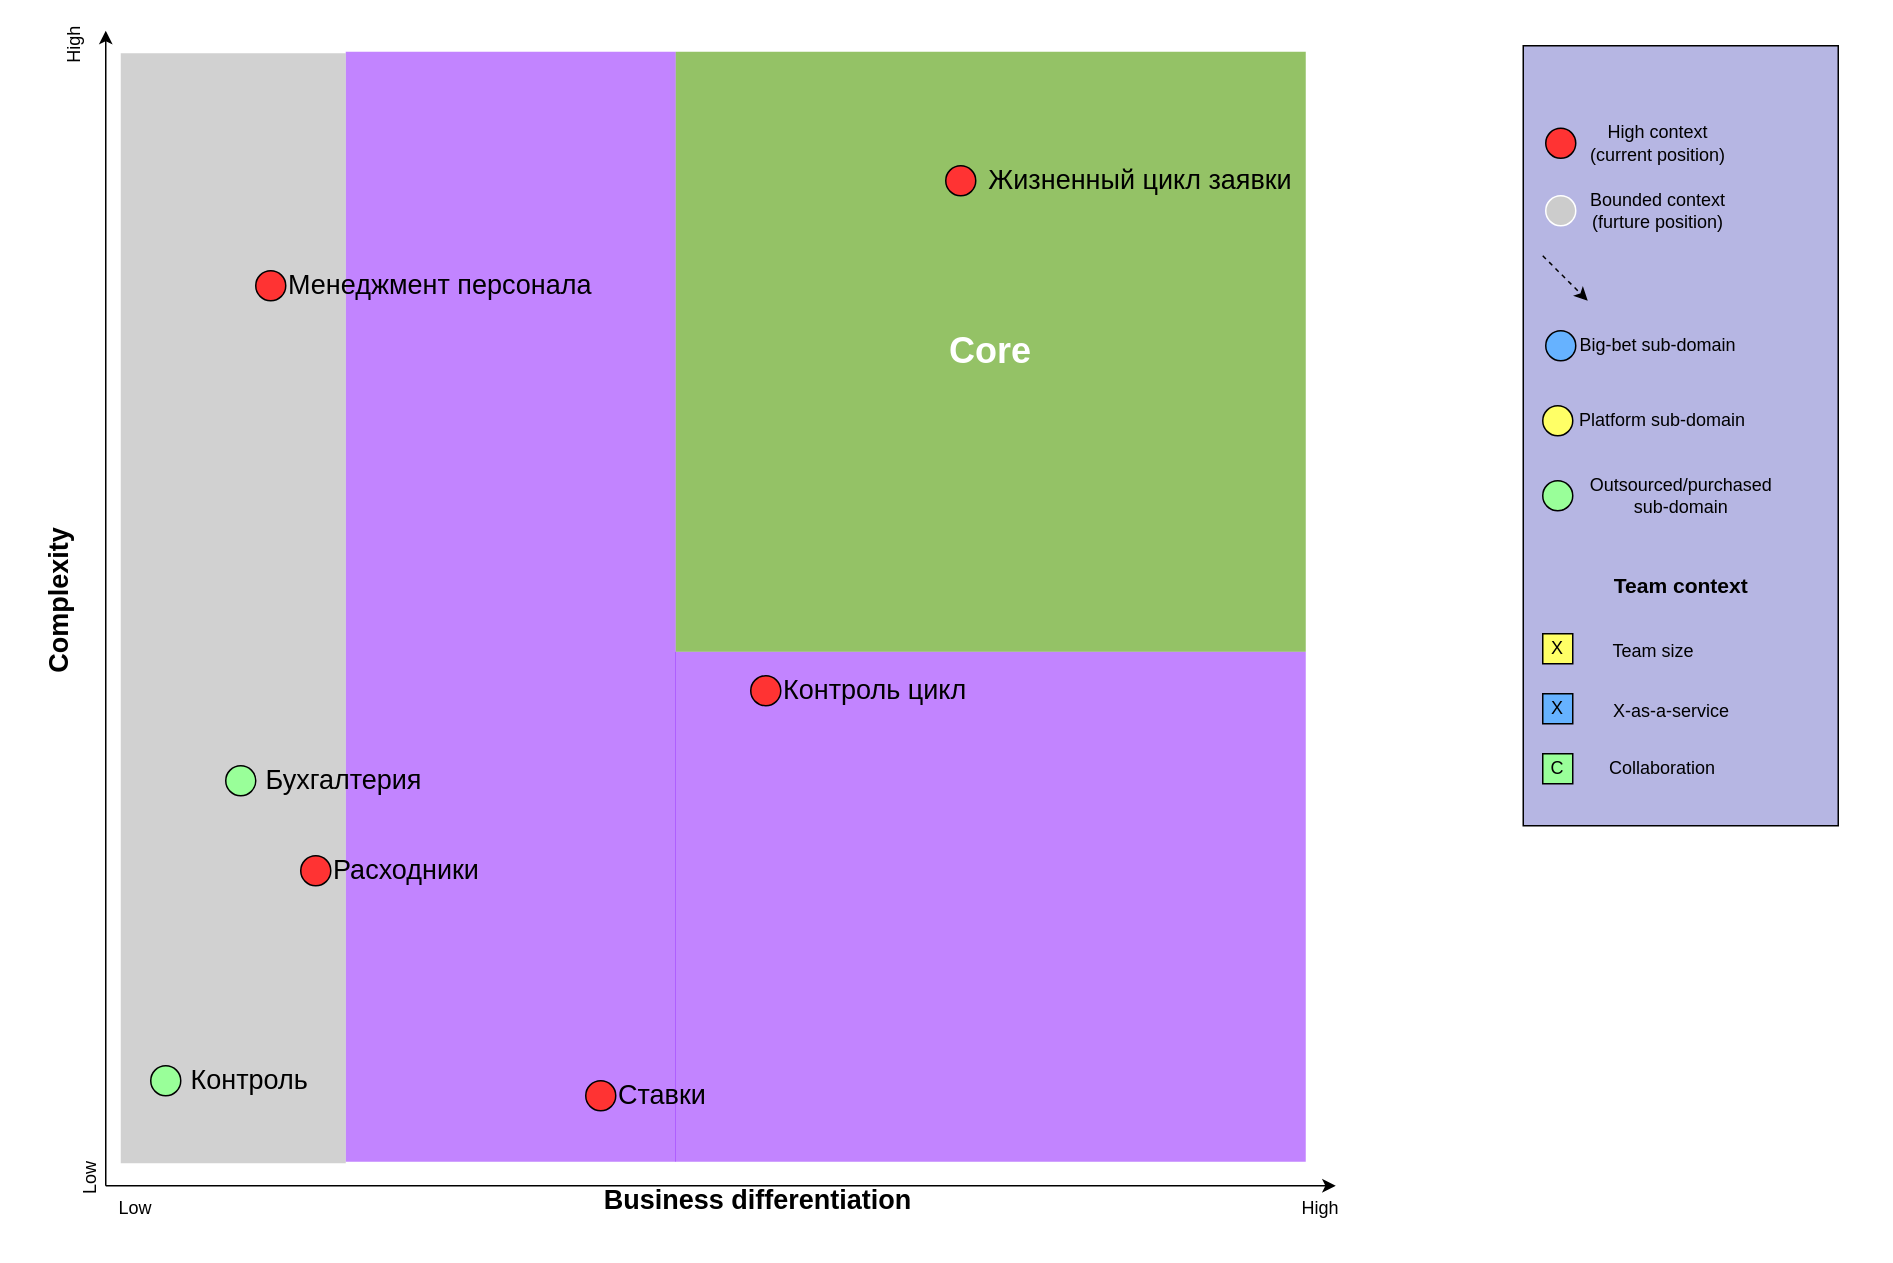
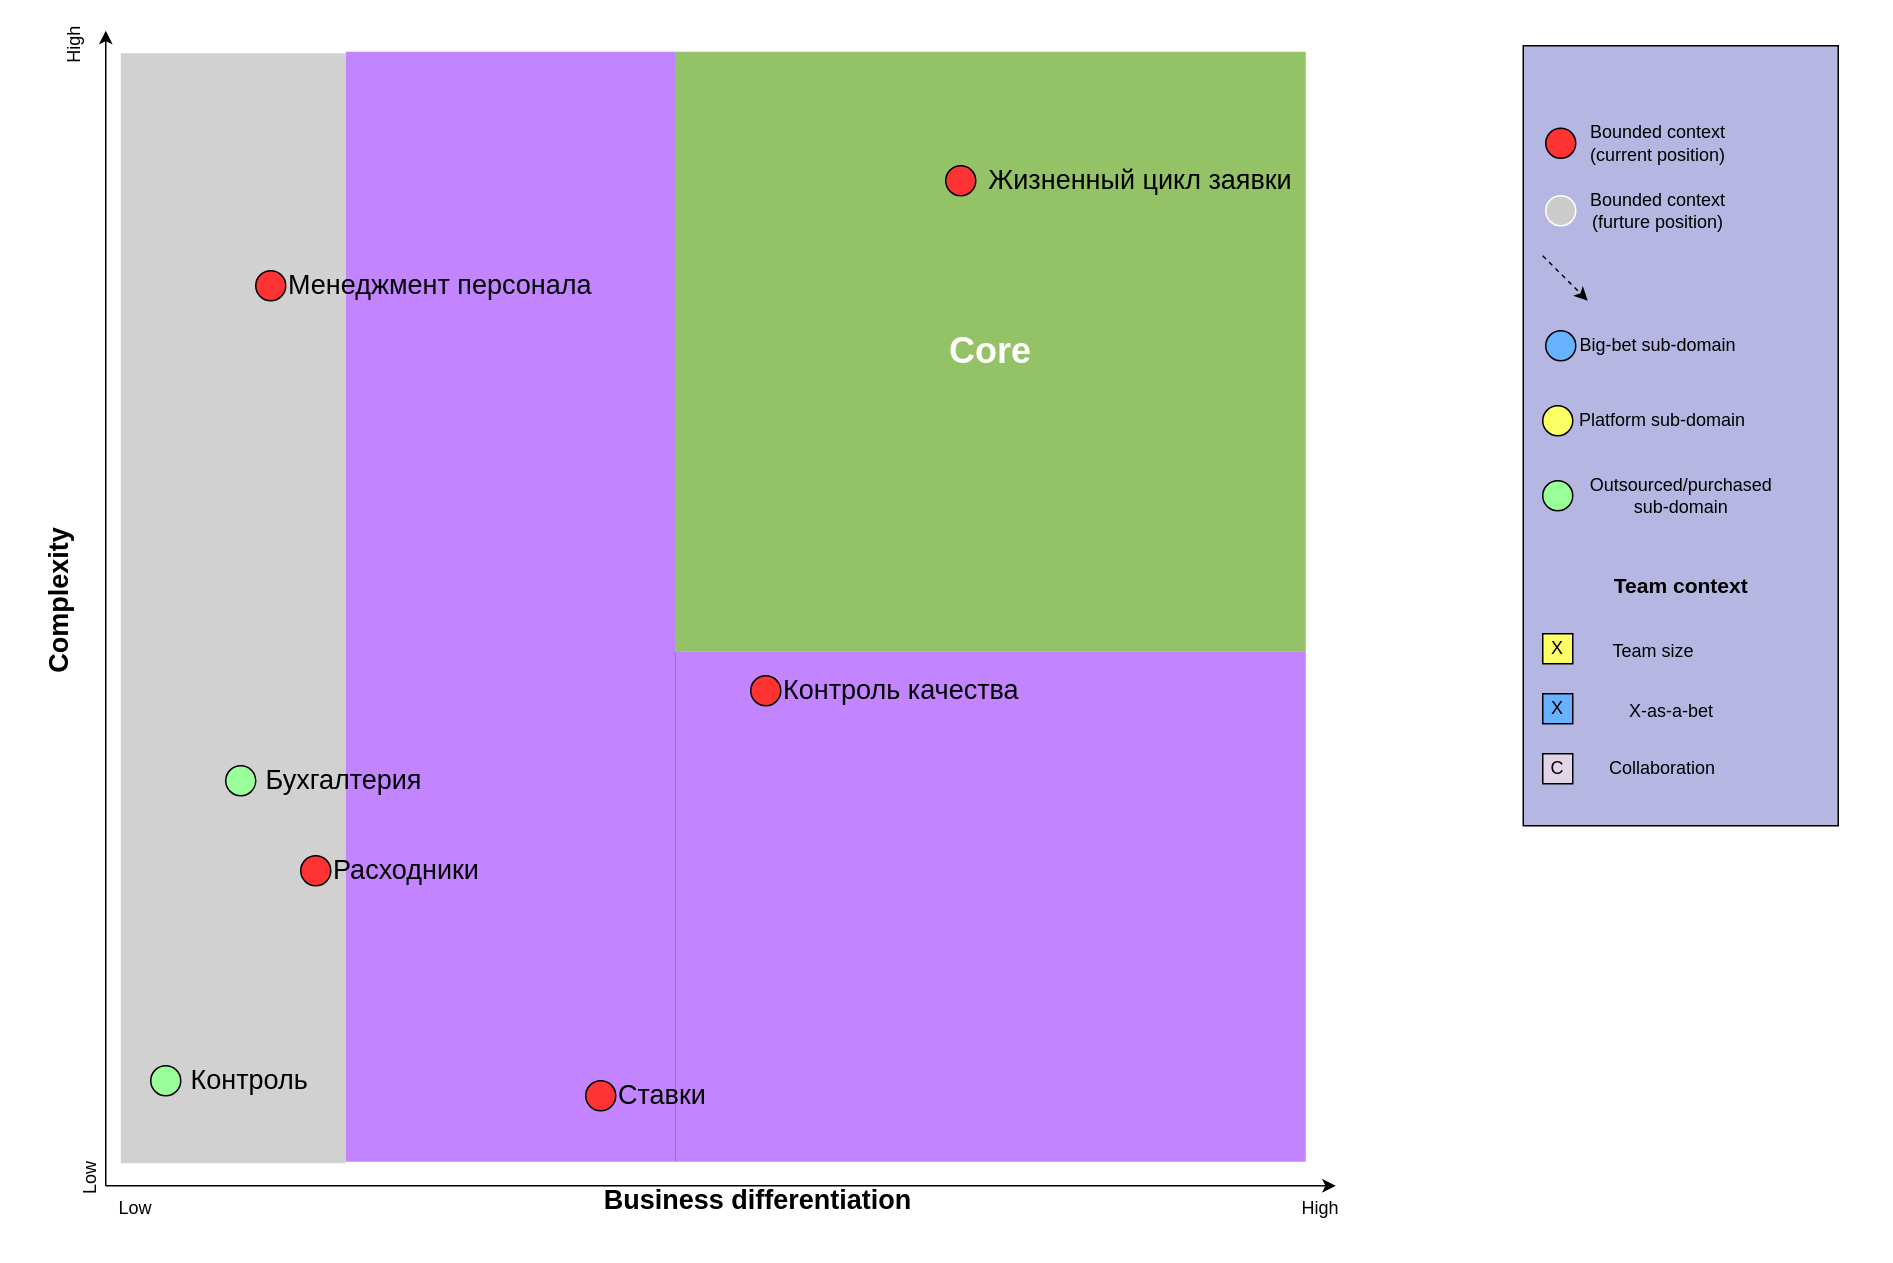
node "High context (current position)": label "High context (current position)" -> "Bounded context (current position)"
node "Контроль цикл": label "Контроль цикл" -> "Контроль качества"
node "X-as-a-service": label "X-as-a-service" -> "X-as-a-bet"
node "C": fillcolor #99ff99 -> #e1d5e7
